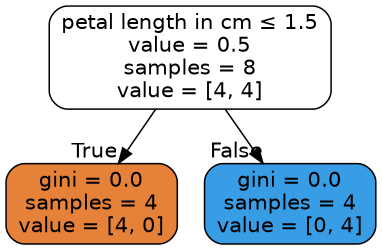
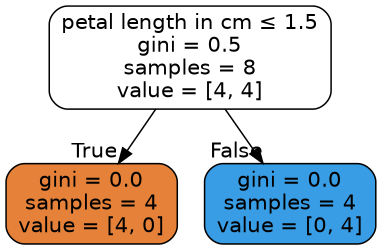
node "petal length in cm ≤ 1.5": text "value = 0.5" -> "gini = 0.5"
